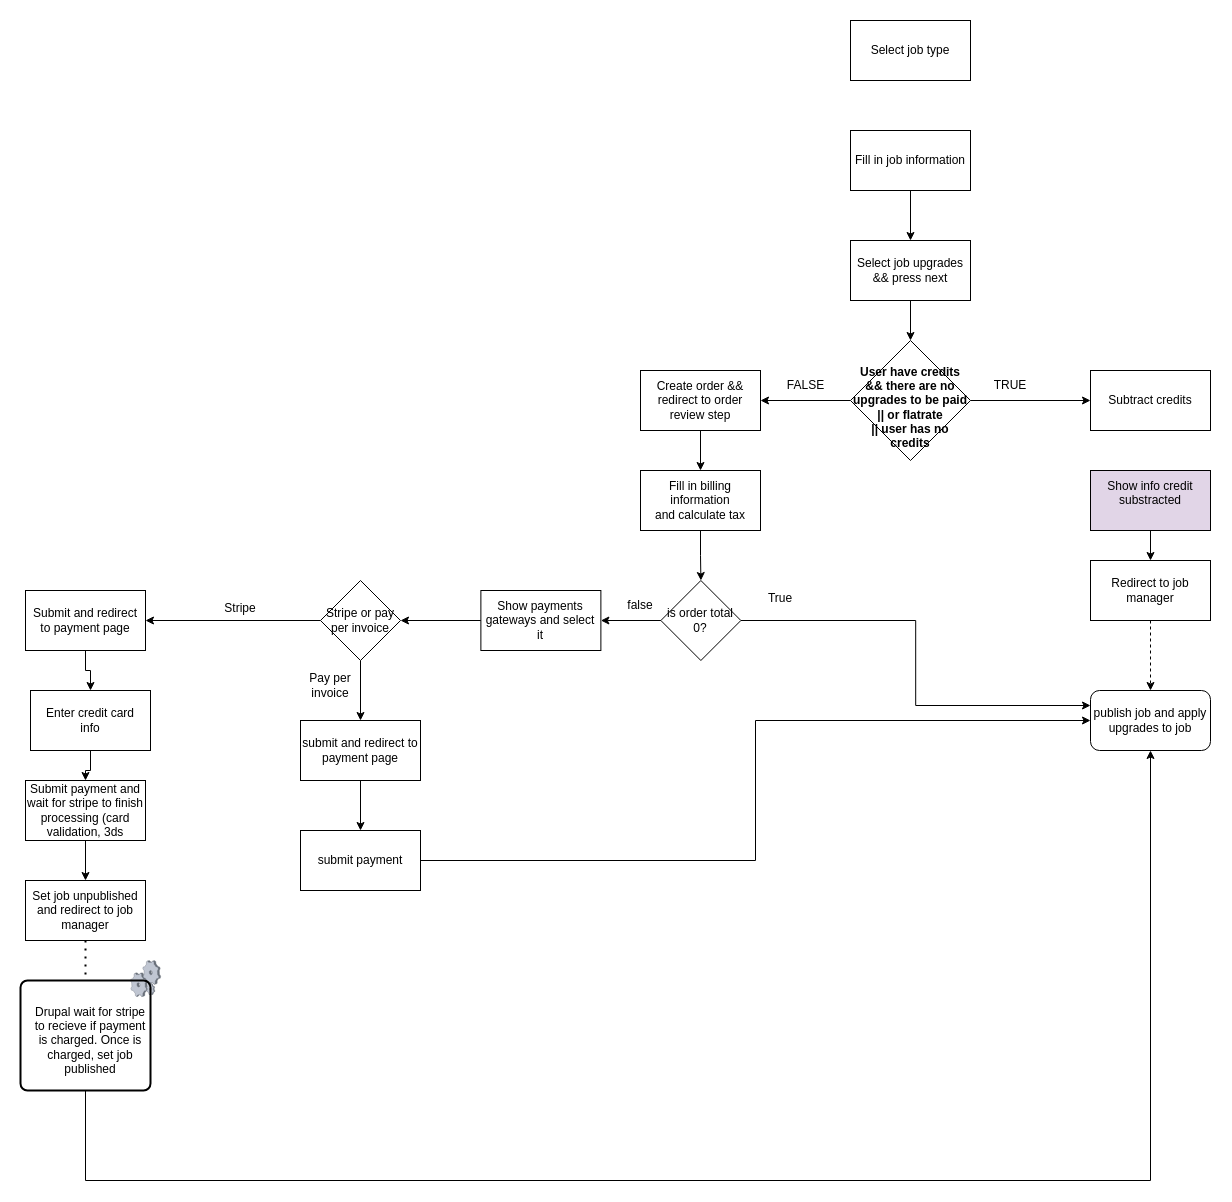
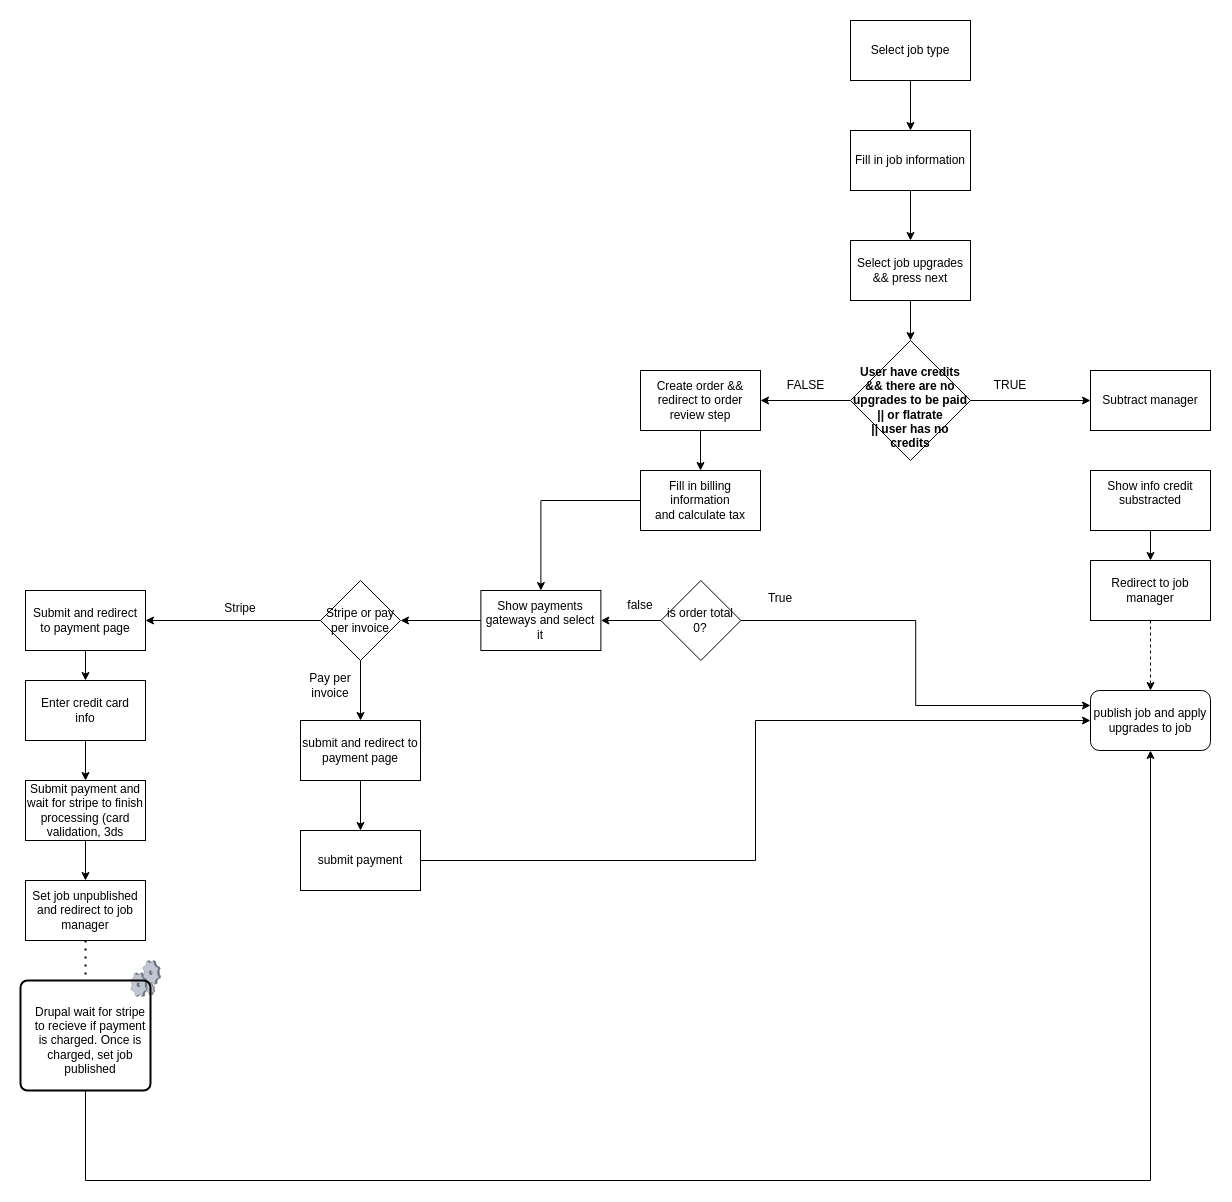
edge "Select job type" -> "Fill in job information": added
node "Subtract credits": label "Subtract credits" -> "Subtract manager"
node "Show info credit substracted": fillcolor #e1d5e7 -> #ffffff
edge "Fill in billing information and calculate tax" -> "is order total 0?": now "Fill in billing information and calculate tax" -> "Show payments gateways and select it"
node "Enter credit card info": moved (91, 721) -> (86, 711)
